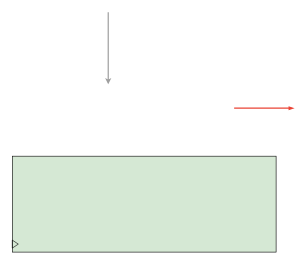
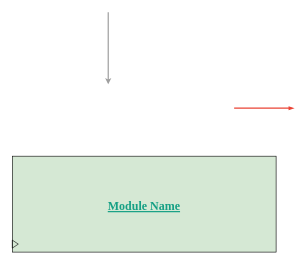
node "Module Name": added
